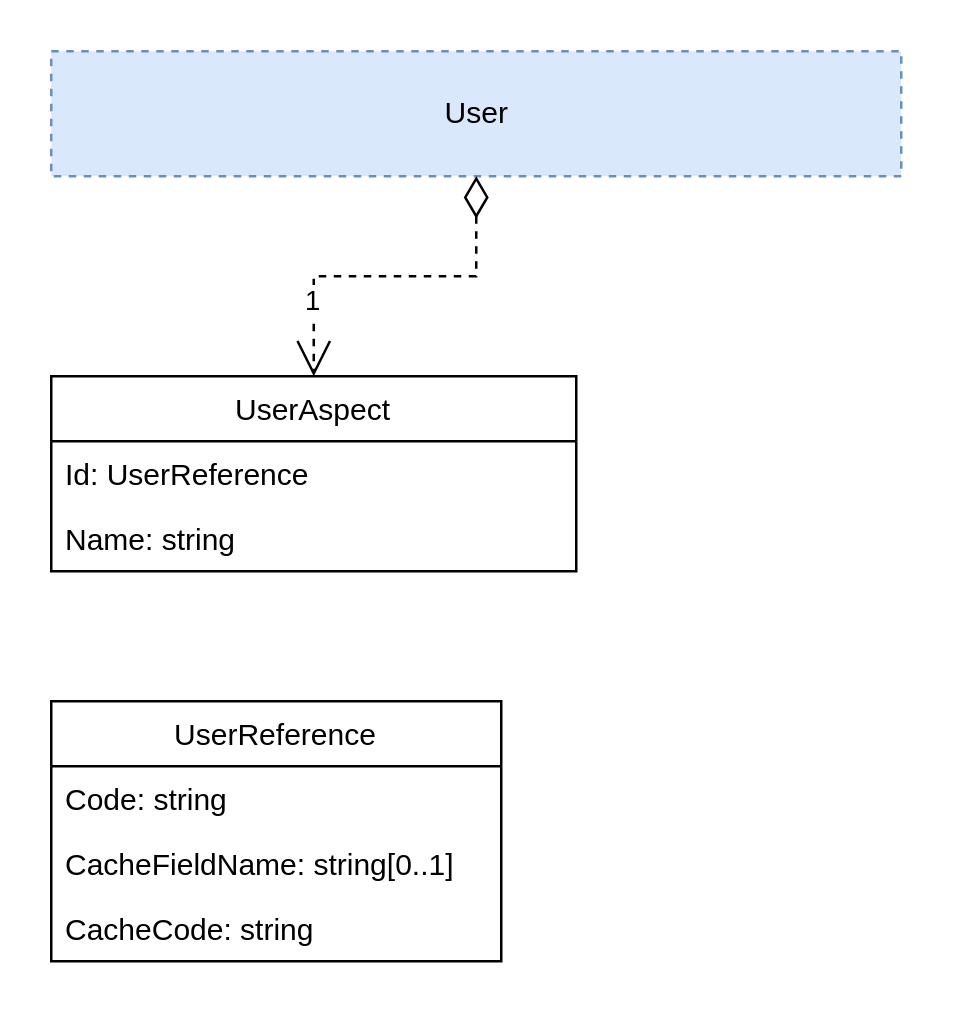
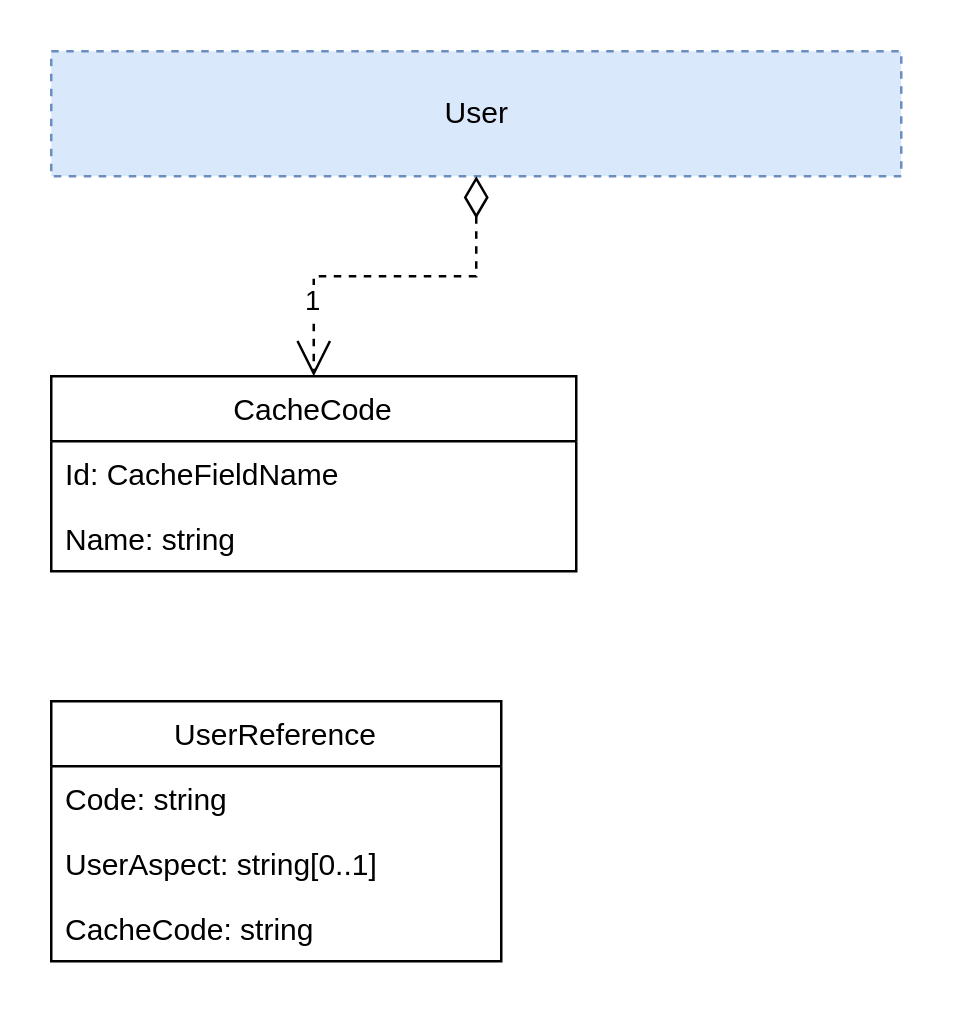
node "UserAspect": label "UserAspect" -> "CacheCode"
node "Id: UserReference": label "Id: UserReference" -> "Id: CacheFieldName"
node "CacheFieldName: string[0..1]": label "CacheFieldName: string[0..1]" -> "UserAspect: string[0..1]"
